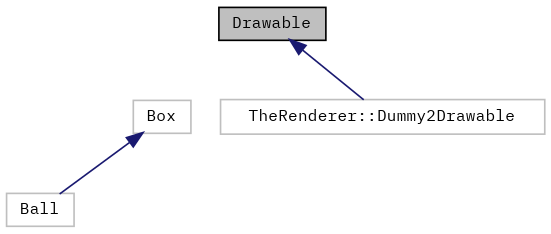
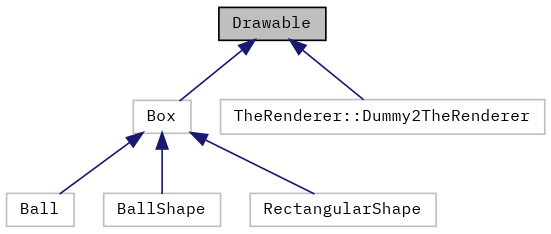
edge "Box" -> "Drawable": added
node "TheRenderer::Dummy2Drawable": label "TheRenderer::Dummy2Drawable" -> "TheRenderer::Dummy2TheRenderer"
node "BallShape": added
node "RectangularShape": added
